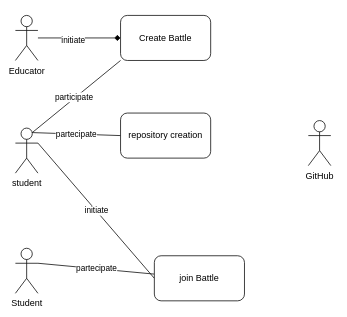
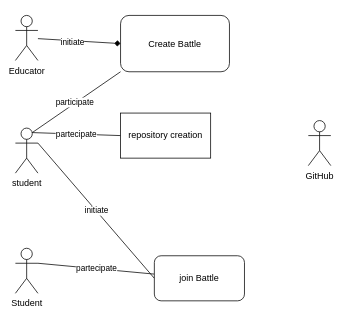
node "Create Battle": size 90x45 -> 109x56
node "repository creation": shape rounded rectangle -> rectangle
